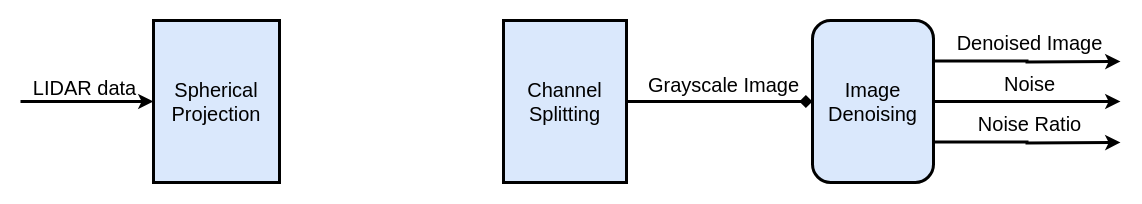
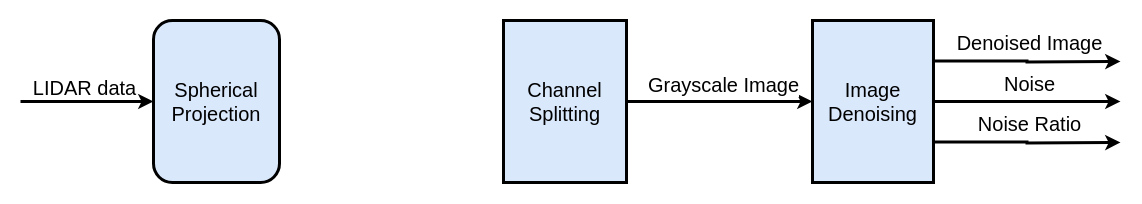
node "Spherical Projection": shape rectangle -> rounded rectangle
edge "Channel Splitting" -> "Image Denoising": arrowhead diamond -> classic
node "Image Denoising": shape rounded rectangle -> rectangle
